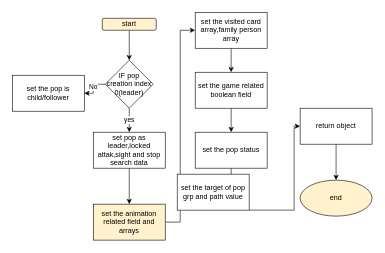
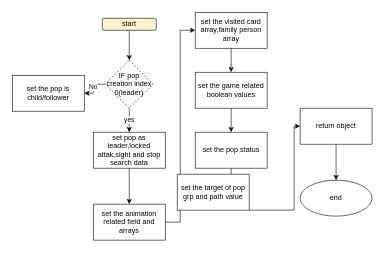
node "IF pop creation index 0(leader)": style solid -> dashed
node "set the game related boolean field": label "set the game related boolean field" -> "set the game related boolean values"
node "end": fillcolor #fff2cc -> #ffffff
node "set the animation related field and arrays": fillcolor #fff2cc -> #ffffff
